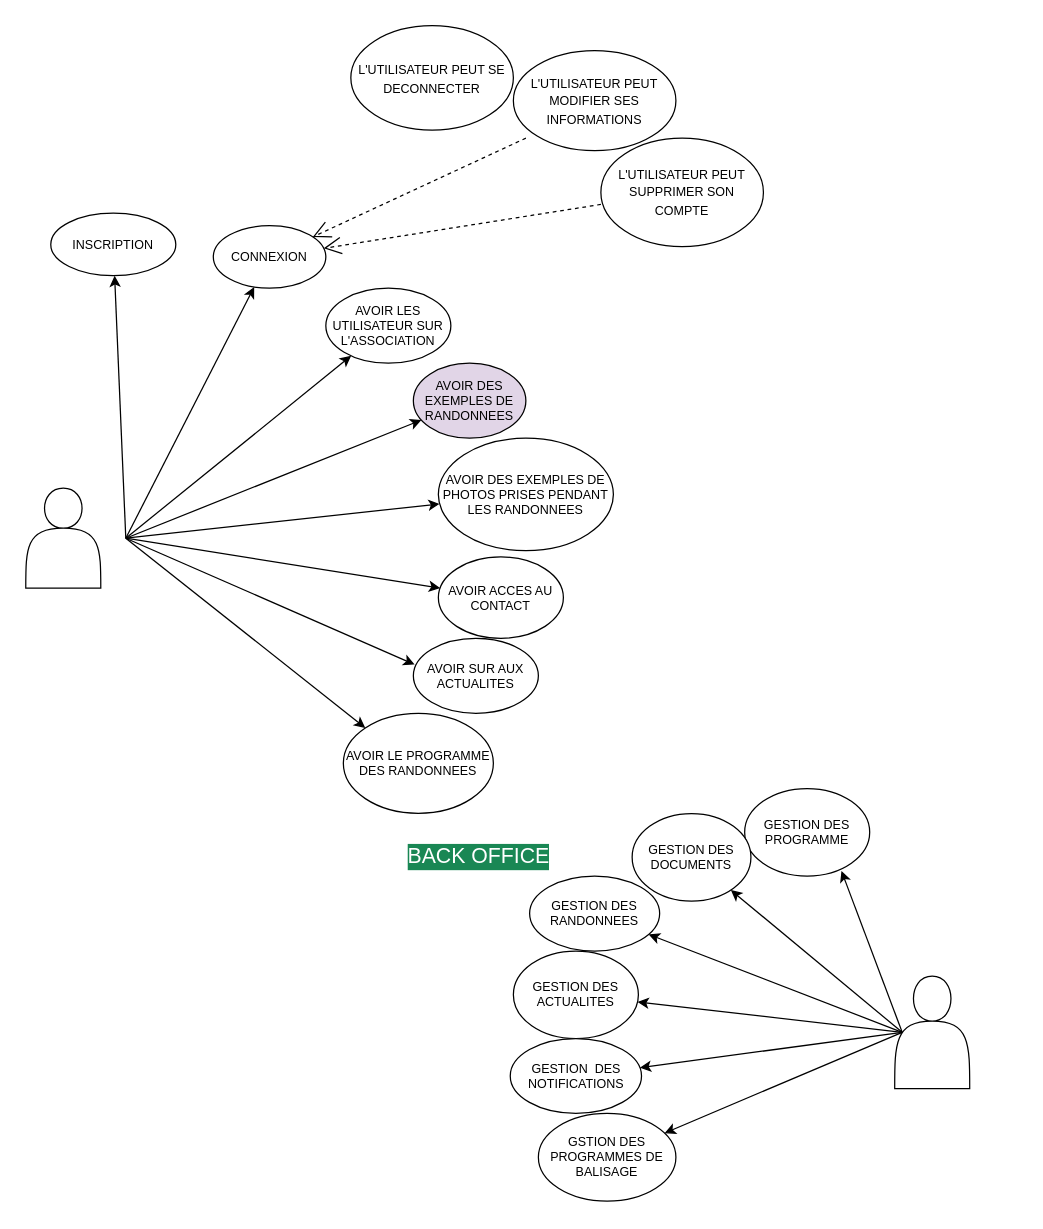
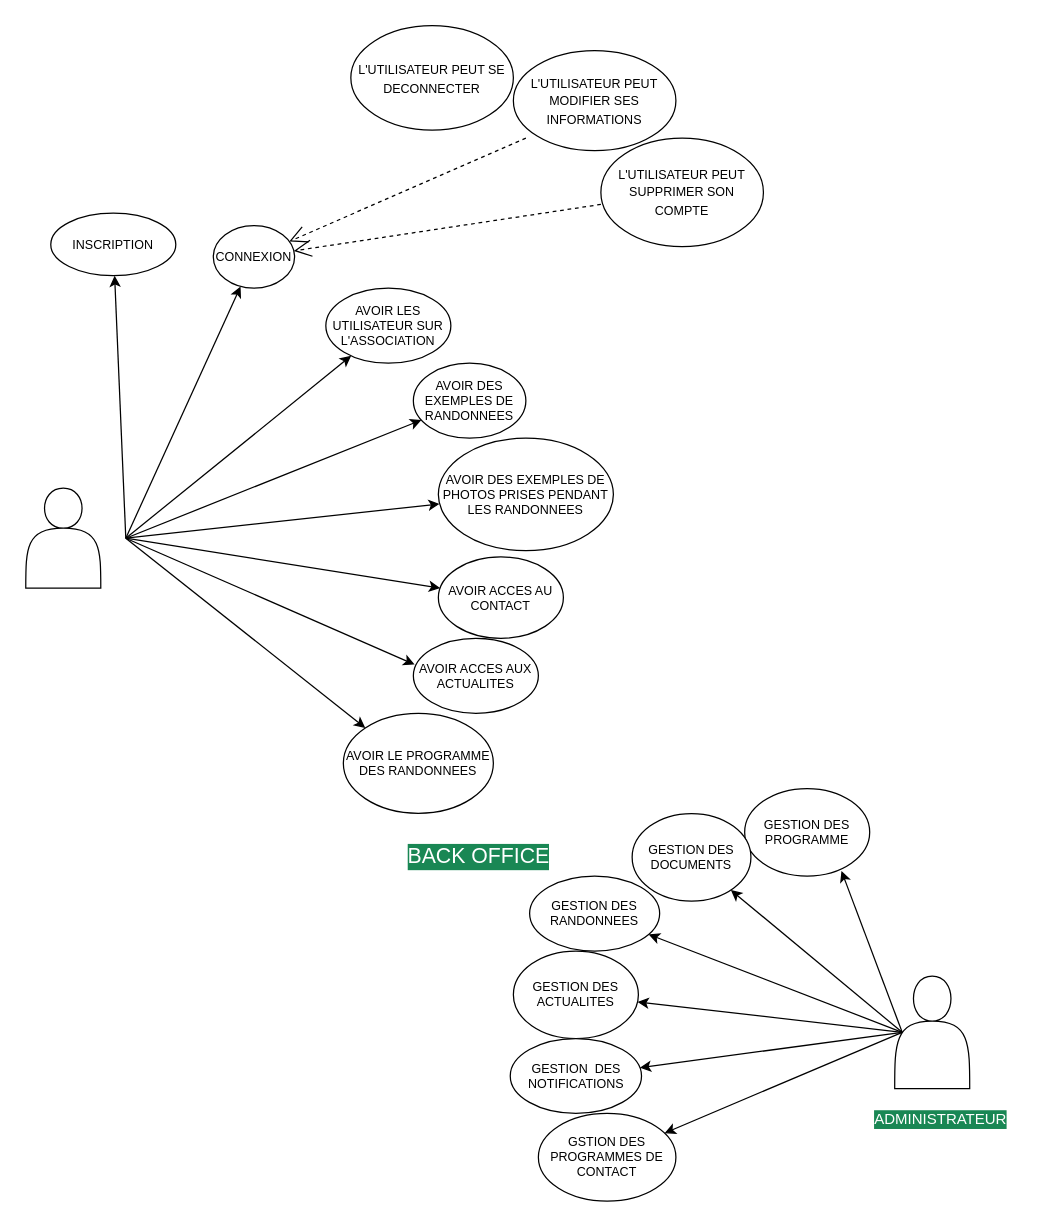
node "CONNEXION": size 113x63 -> 81x63
node "AVOIR DES EXEMPLES DE RANDONNEES": fillcolor #e1d5e7 -> #ffffff
node "AVOIR SUR AUX ACTUALITES": label "AVOIR SUR AUX ACTUALITES" -> "AVOIR ACCES AUX ACTUALITES"
node "ADMINISTRATEUR": added
node "GSTION DES PROGRAMMES DE BALISAGE": label "GSTION DES PROGRAMMES DE BALISAGE" -> "GSTION DES PROGRAMMES DE CONTACT"
